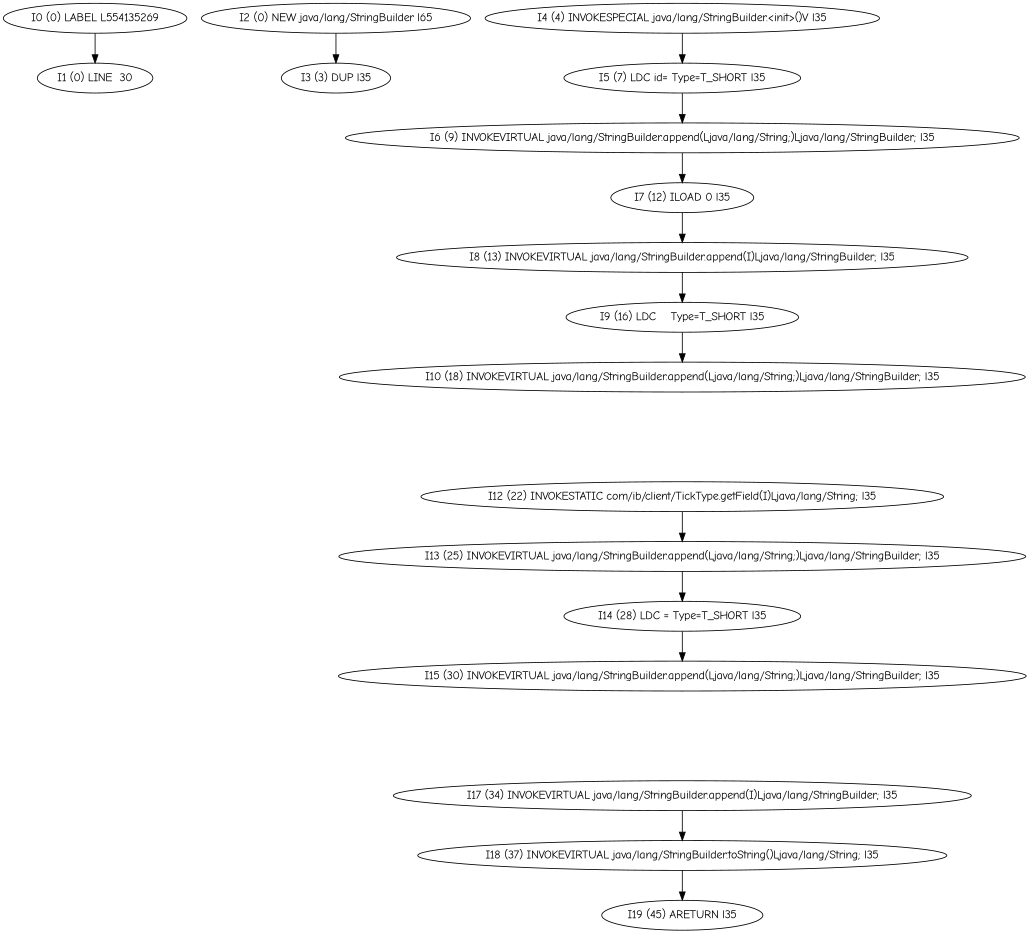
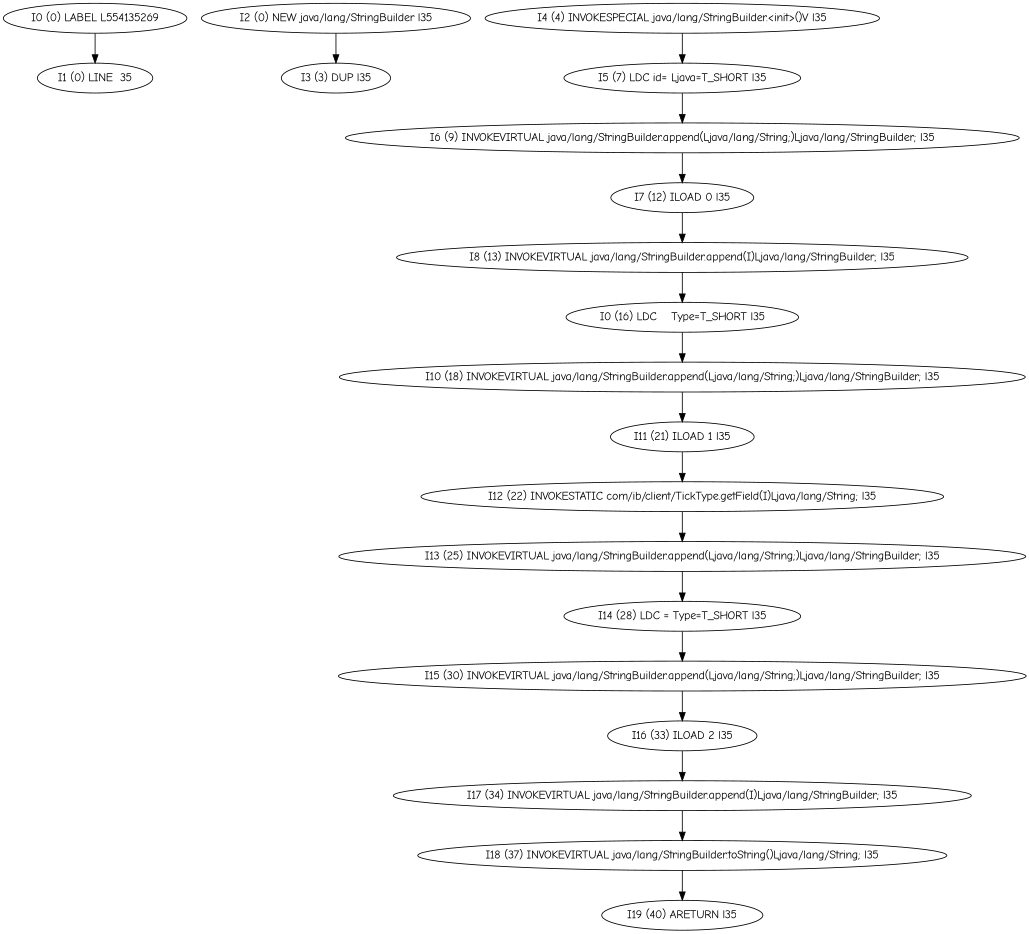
node "I2 (0) NEW java/lang/StringBuilder l65": label "I2 (0) NEW java/lang/StringBuilder l65" -> "I2 (0) NEW java/lang/StringBuilder l35"
node "I1 (0) LINE  30": label "I1 (0) LINE  30" -> "I1 (0) LINE  35"
node "I5 (7) LDC id= Type=T_SHORT l35": label "I5 (7) LDC id= Type=T_SHORT l35" -> "I5 (7) LDC id= Ljava=T_SHORT l35"
node "I9 (16) LDC    Type=T_SHORT l35": label "I9 (16) LDC    Type=T_SHORT l35" -> "I0 (16) LDC    Type=T_SHORT l35"
node "I11 (21) ILOAD 1 l35": added
node "I16 (33) ILOAD 2 l35": added
node "I19 (45) ARETURN l35": label "I19 (45) ARETURN l35" -> "I19 (40) ARETURN l35"
